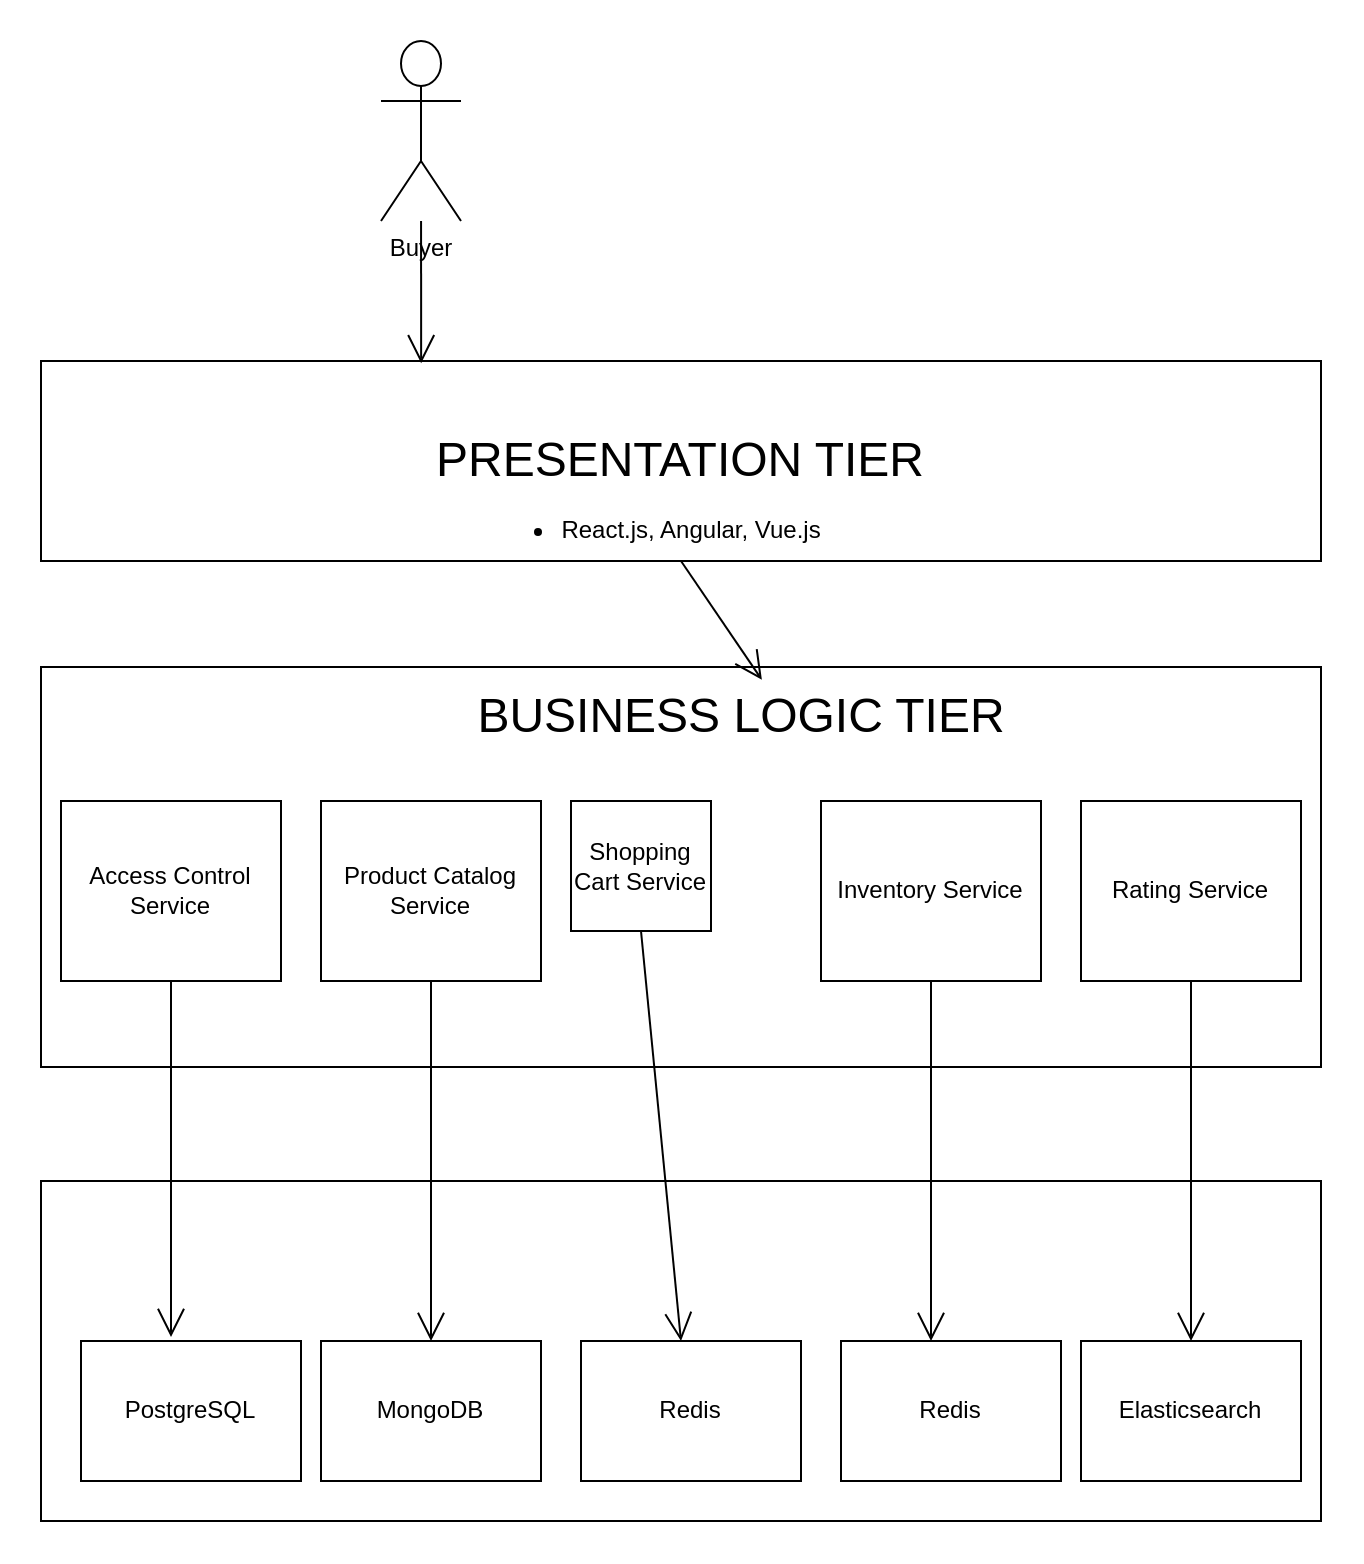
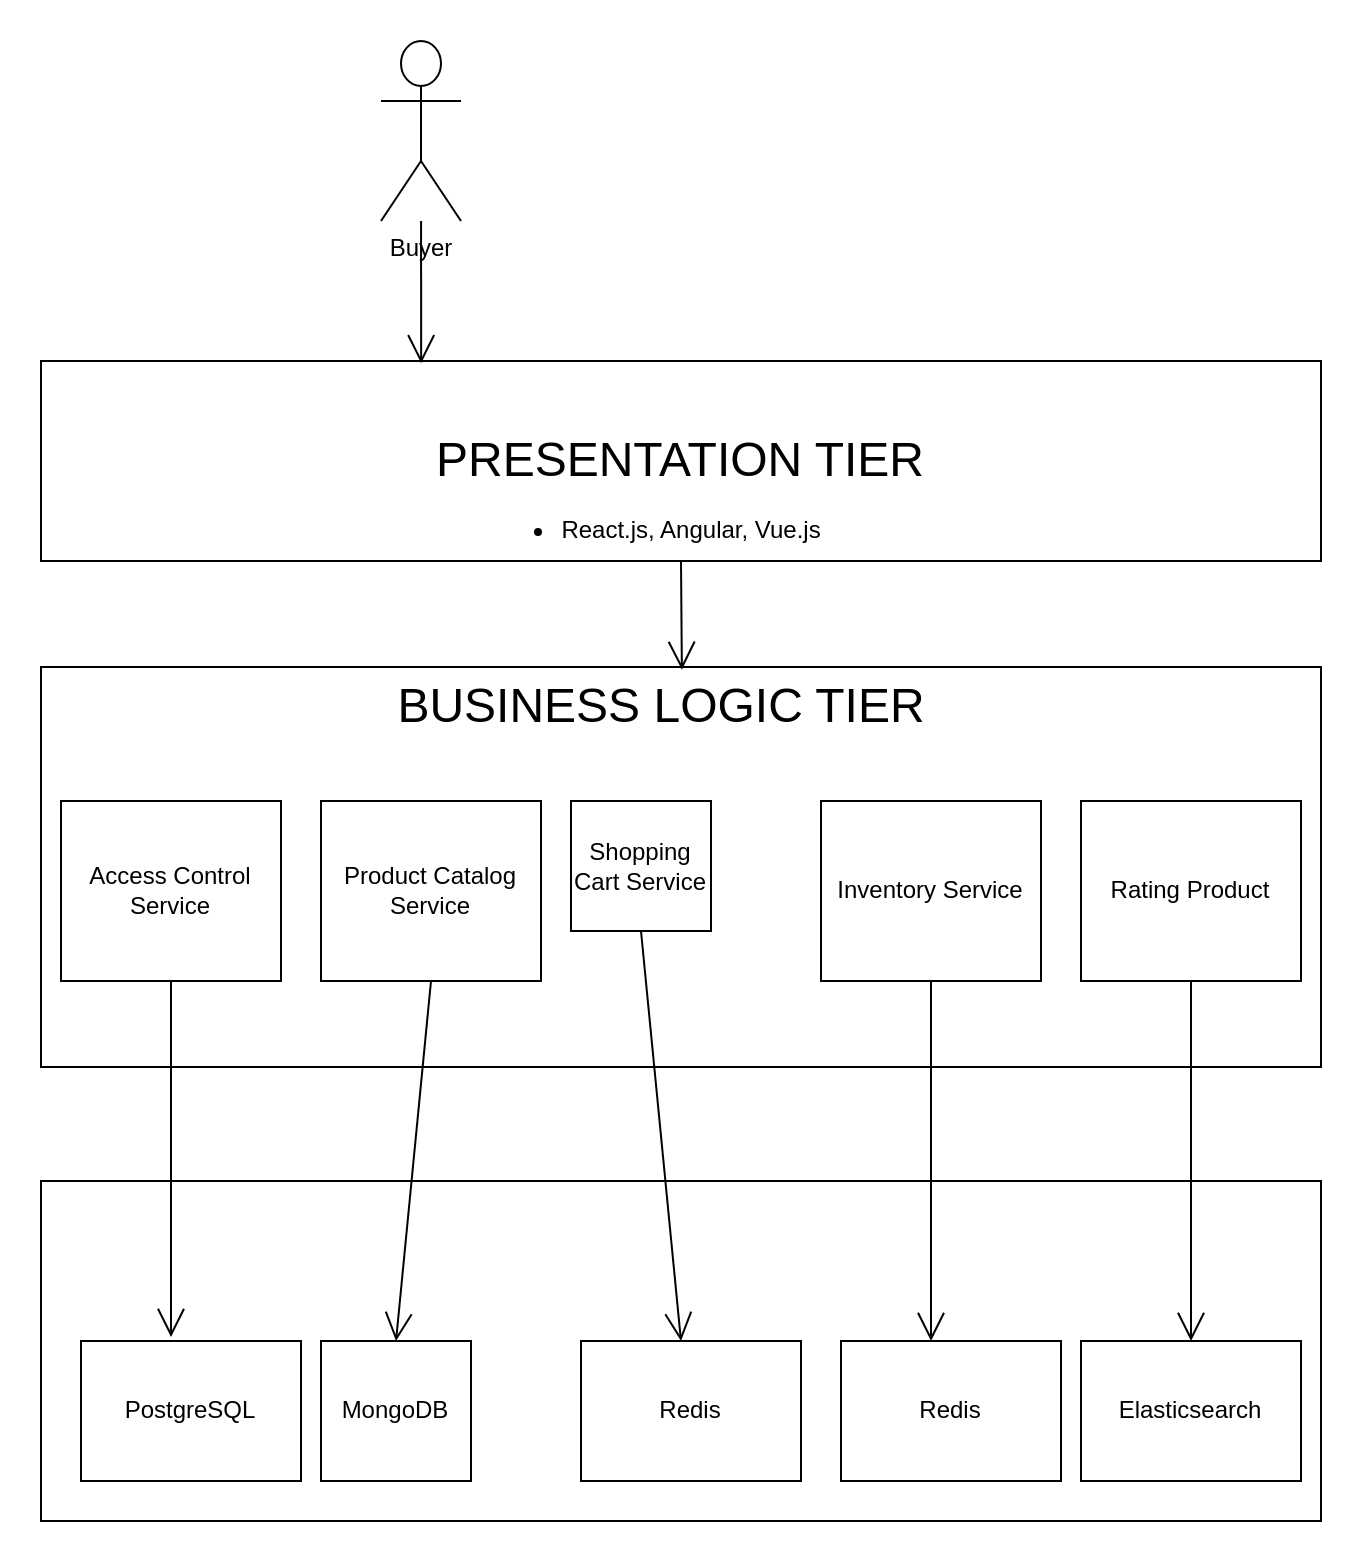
node "BUSINESS LOGIC TIER": moved (741, 717) -> (661, 707)
node "Rating Service": label "Rating Service" -> "Rating Product"
node "MongoDB": size 220x140 -> 150x140
